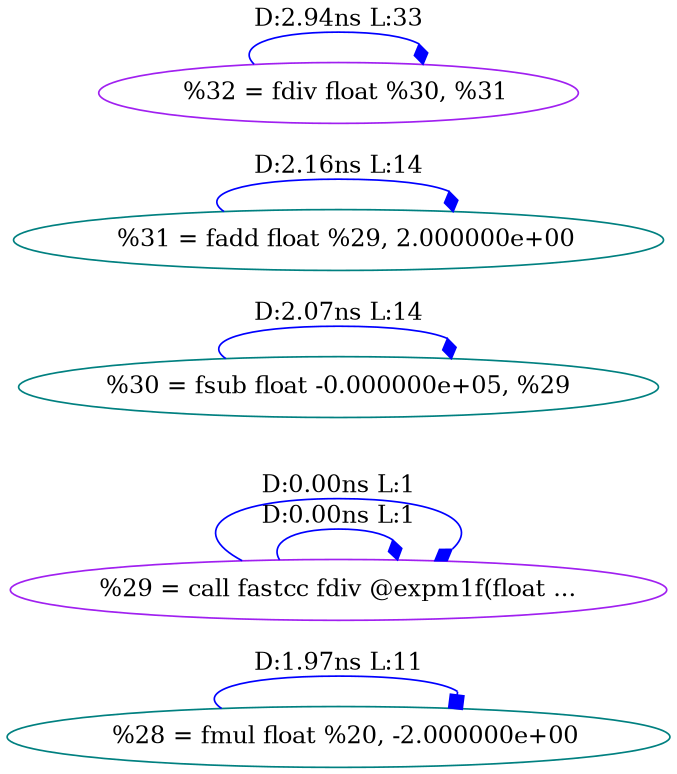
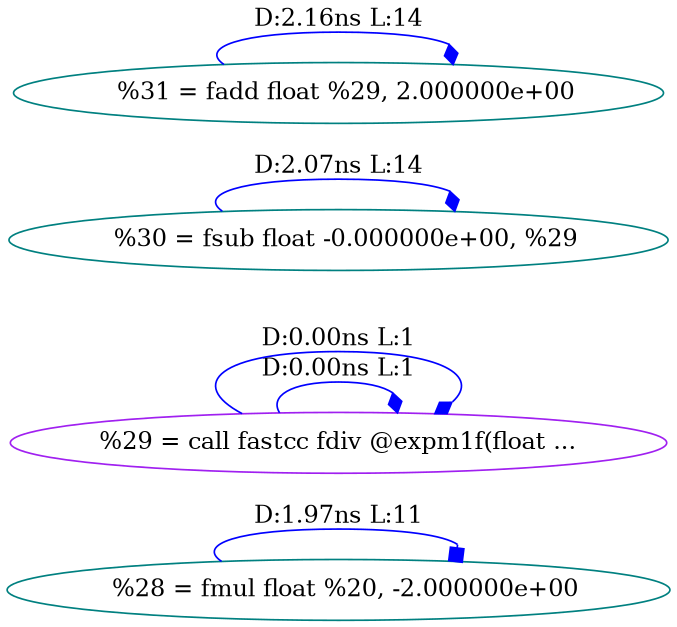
node "%32 = fdiv float %30, %31": removed
node "%30 = fsub float -0.000000e+05, %29": label "%30 = fsub float -0.000000e+05, %29" -> "%30 = fsub float -0.000000e+00, %29"
